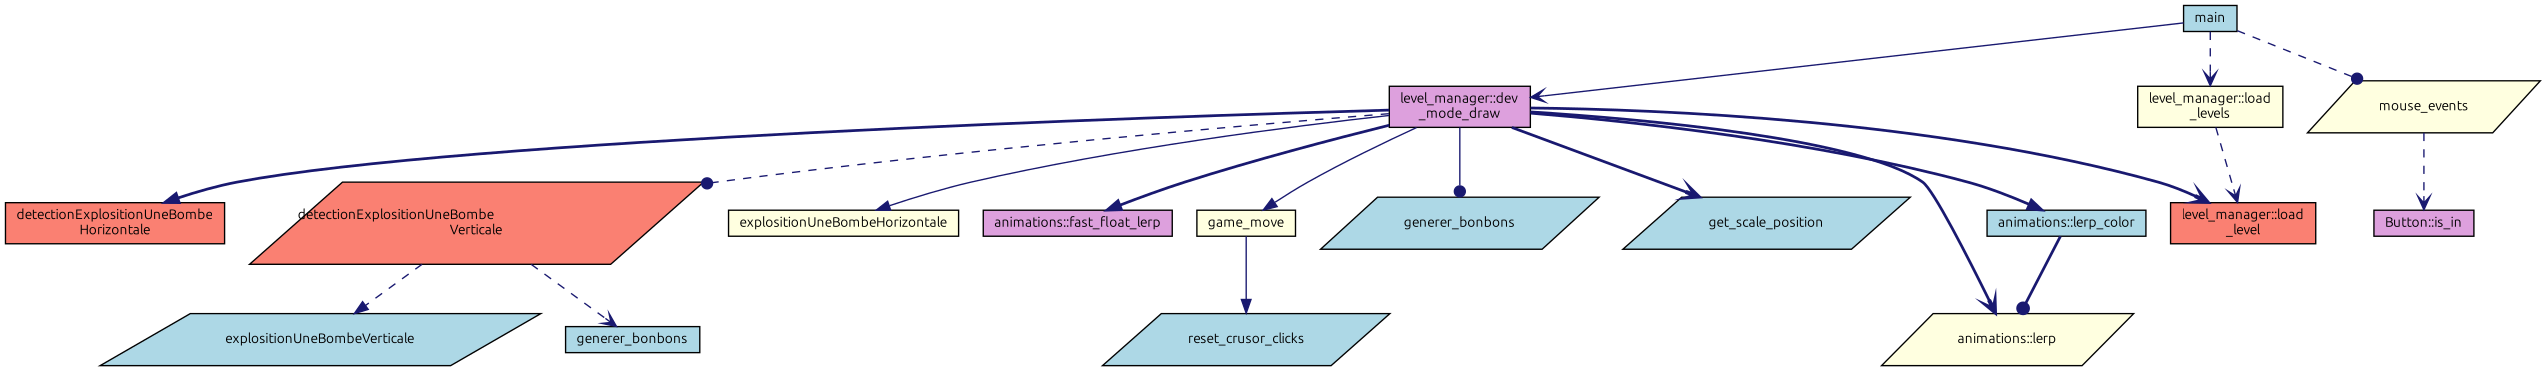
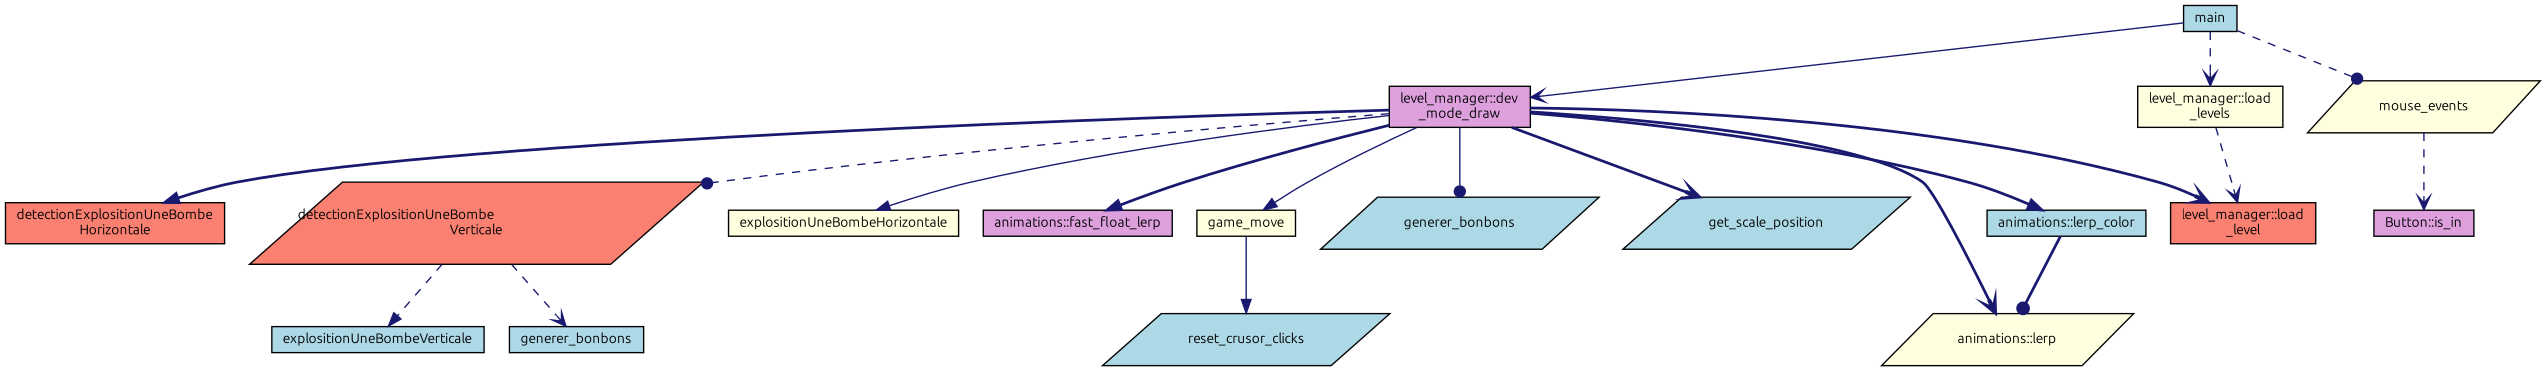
node "explositionUneBombeVerticale": shape parallelogram -> box
